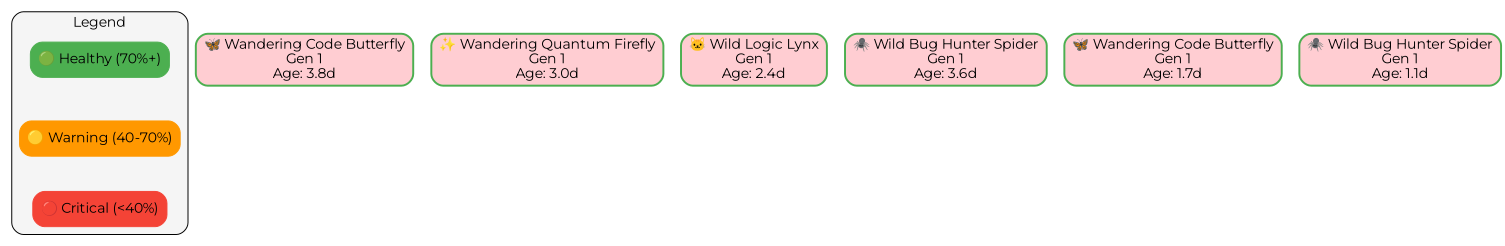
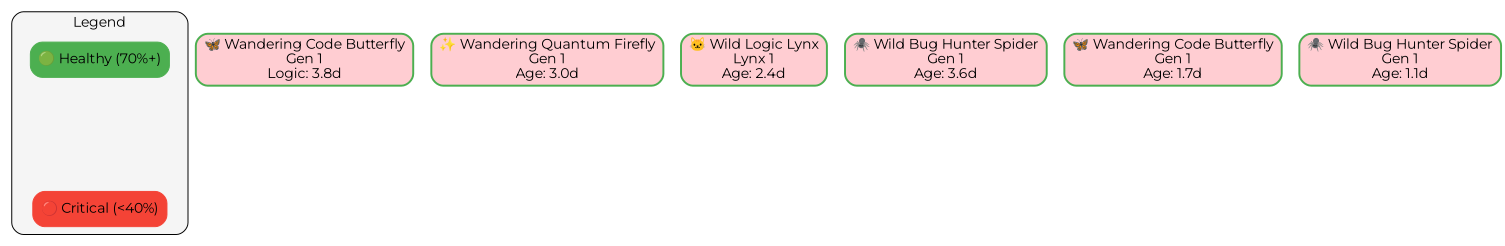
node "🦋 Wandering Code Butterfly Gen 1 Age: 3.8d": label "🦋 Wandering Code Butterfly Gen 1 Age: 3.8d" -> "🦋 Wandering Code Butterfly Gen 1 Logic: 3.8d"
node "🐱 Wild Logic Lynx Gen 1 Age: 2.4d": label "🐱 Wild Logic Lynx Gen 1 Age: 2.4d" -> "🐱 Wild Logic Lynx Lynx 1 Age: 2.4d"
node "🟡 Warning (40-70%)": removed
